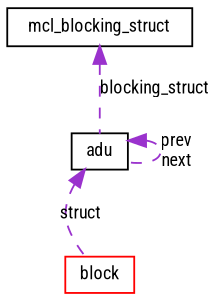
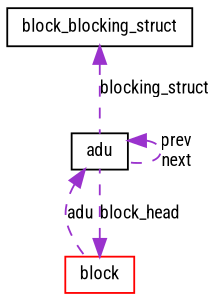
node "mcl_blocking_struct": label "mcl_blocking_struct" -> "block_blocking_struct"
edge "adu" -> "block": added, label "block_head"
edge "block" -> "adu": label "struct" -> "adu"
